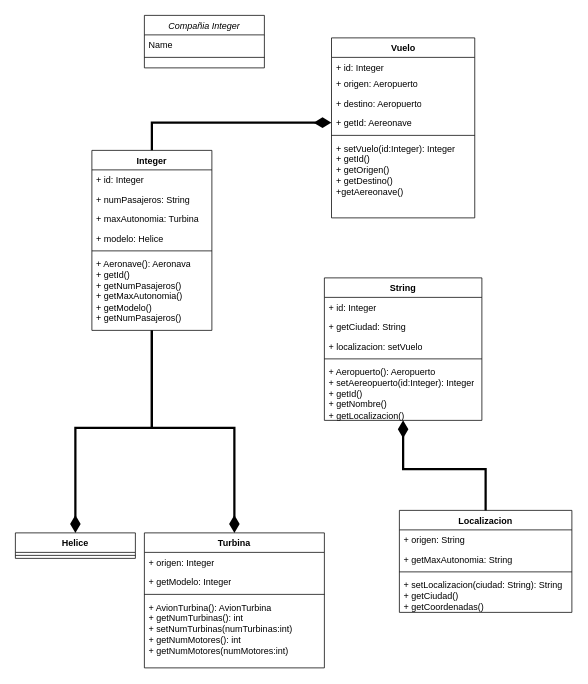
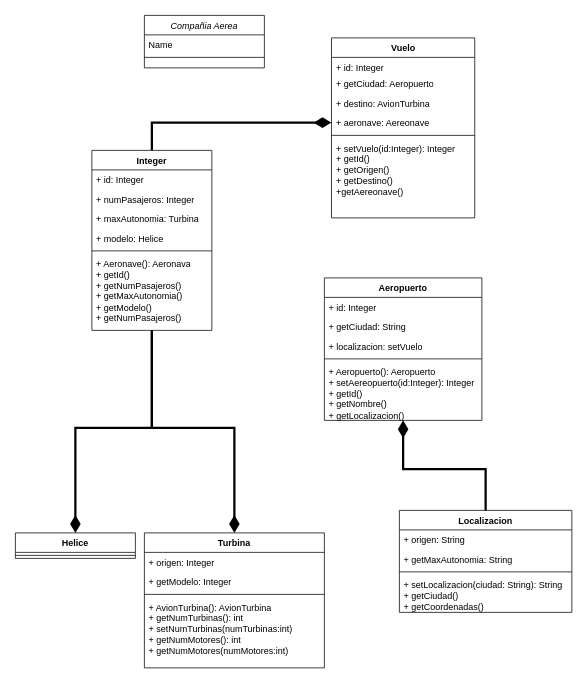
node "Compañia Integer": label "Compañia Integer" -> "Compañia Aerea"
node "+ origen: Aeropuerto": label "+ origen: Aeropuerto" -> "+ getCiudad: Aeropuerto"
node "+ destino: Aeropuerto": label "+ destino: Aeropuerto" -> "+ destino: AvionTurbina"
node "+ getId: Aereonave": label "+ getId: Aereonave" -> "+ aeronave: Aereonave"
node "+ numPasajeros: String": label "+ numPasajeros: String" -> "+ numPasajeros: Integer"
node "String": label "String" -> "Aeropuerto"
